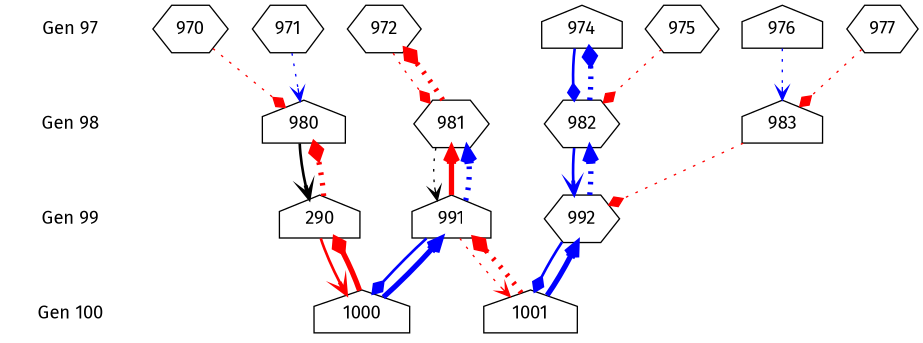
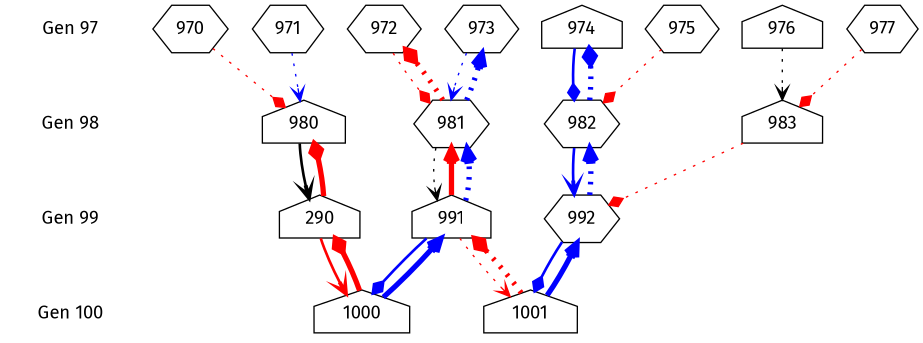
node "973": added
edge "976" -> "983": color blue -> black
edge "290" -> "980": style dotted -> bold
